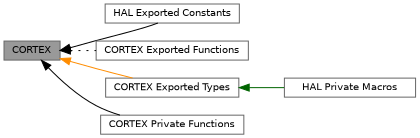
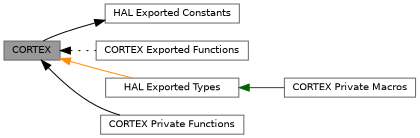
edge "HAL Exported Constants" -> "CORTEX": reversed
node "CORTEX Exported Types": label "CORTEX Exported Types" -> "HAL Exported Types"
node "HAL Private Macros": label "HAL Private Macros" -> "CORTEX Private Macros"
